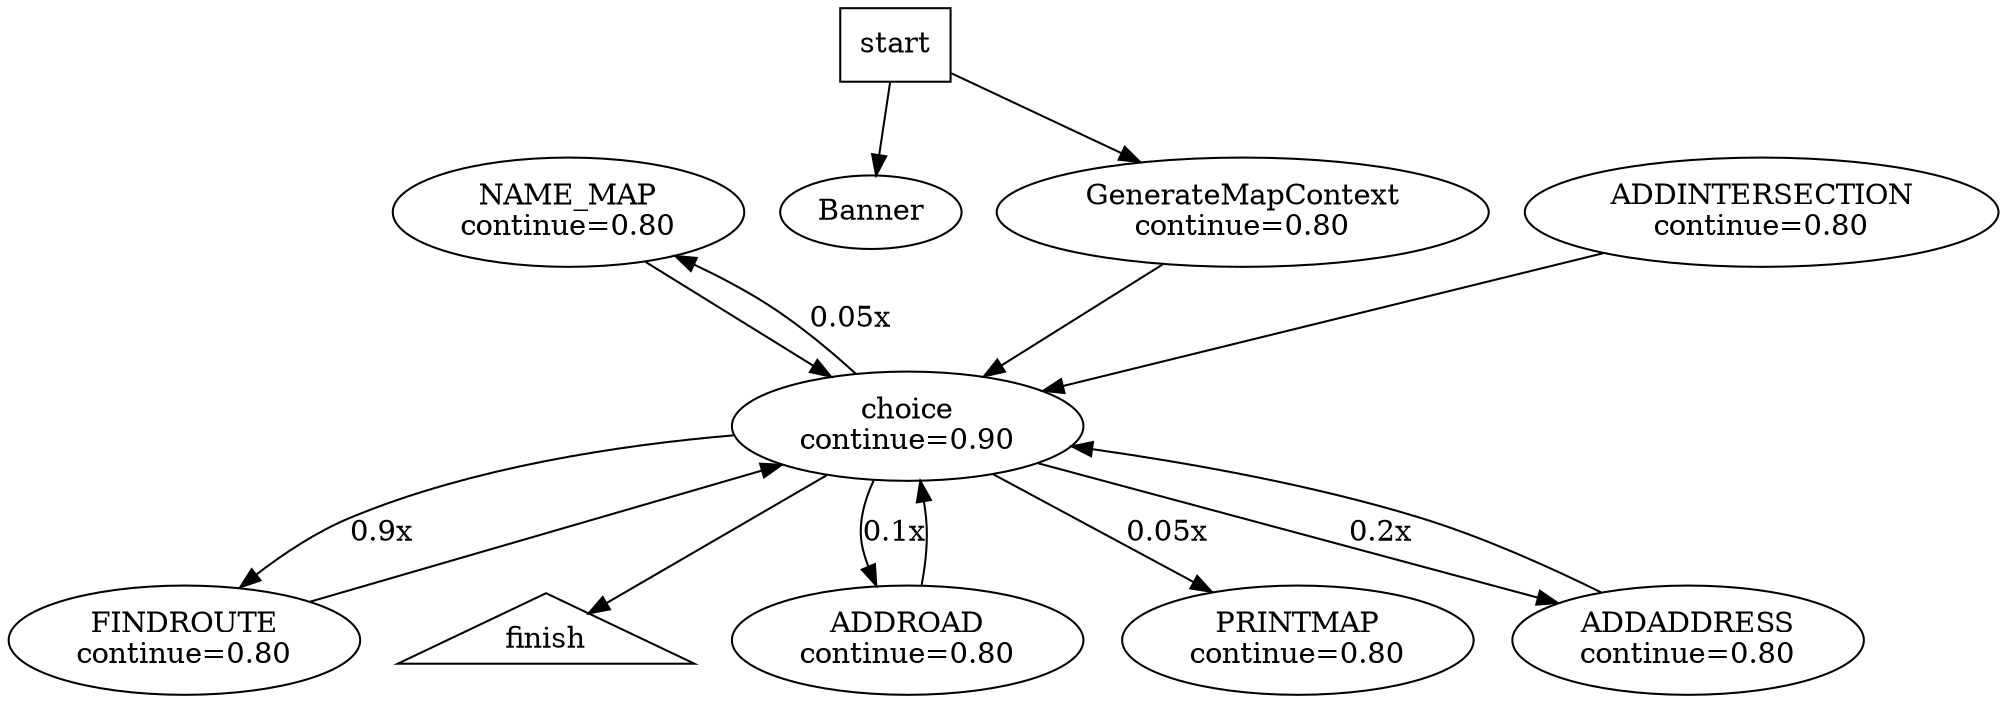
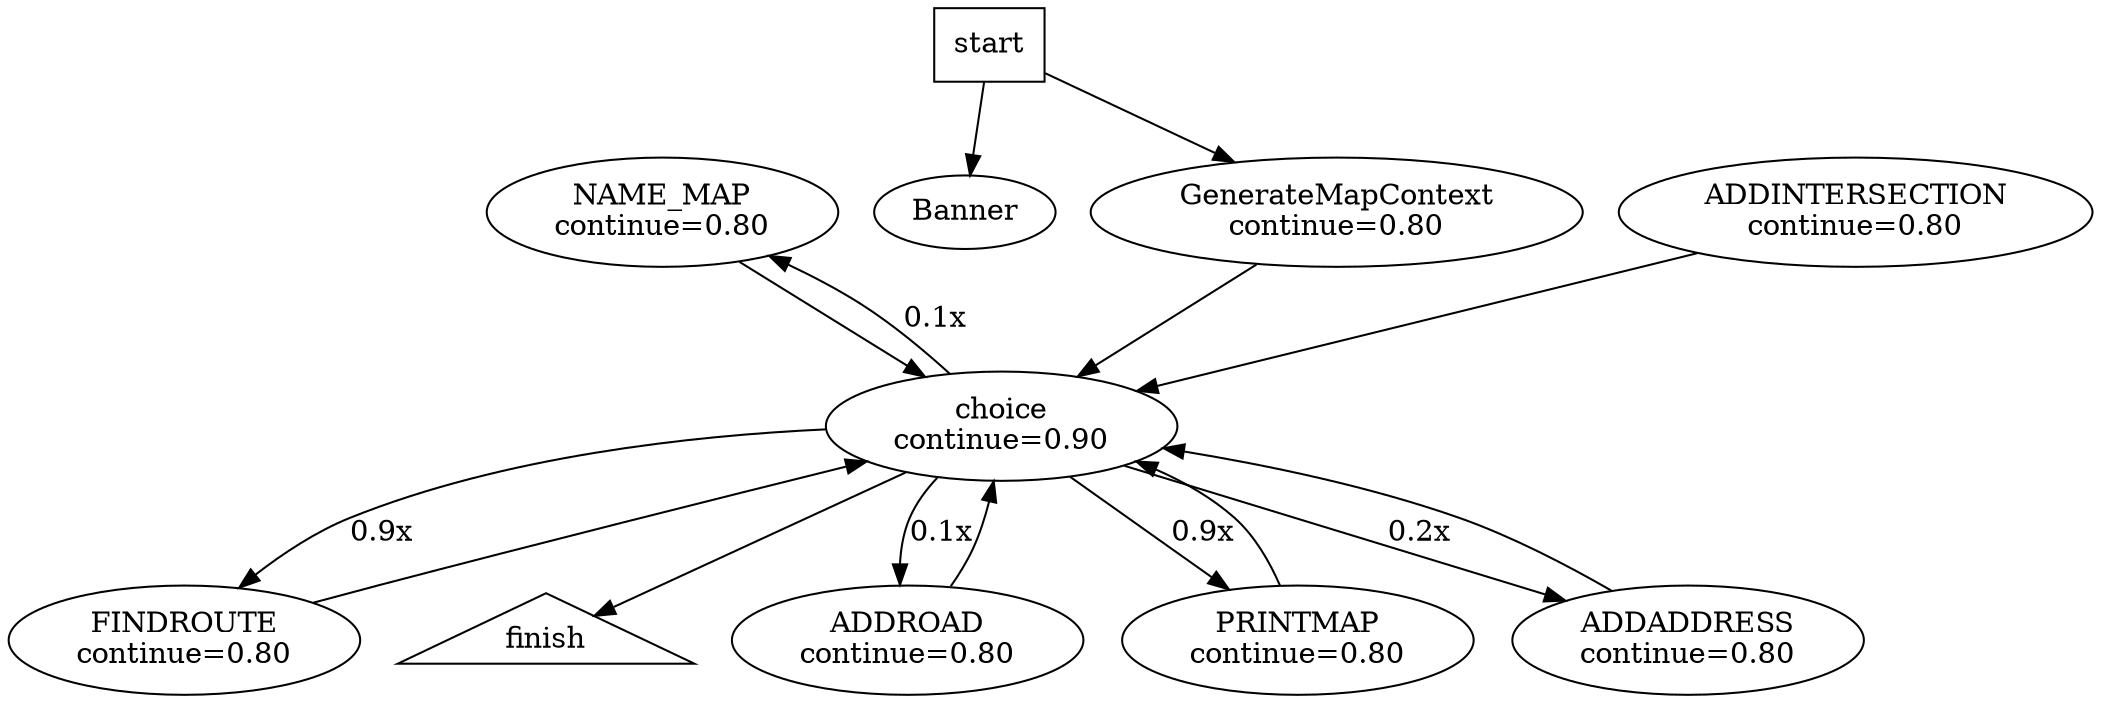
edge "choice continue=0.90" -> "NAME_MAP continue=0.80": label "0.05x" -> "0.1x"
edge "PRINTMAP continue=0.80" -> "choice continue=0.90": added
edge "choice continue=0.90" -> "PRINTMAP continue=0.80": label "0.05x" -> "0.9x"
